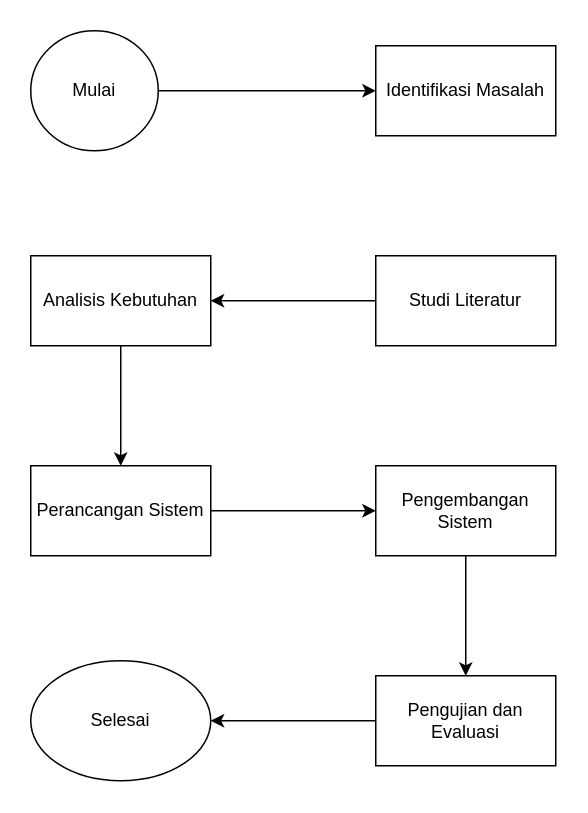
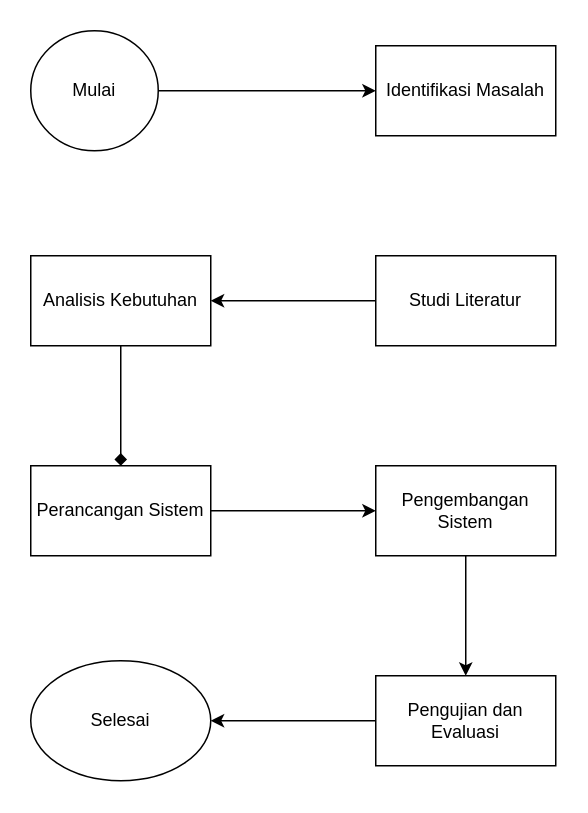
edge "Analisis Kebutuhan" -> "Perancangan Sistem": arrowhead classic -> diamond
